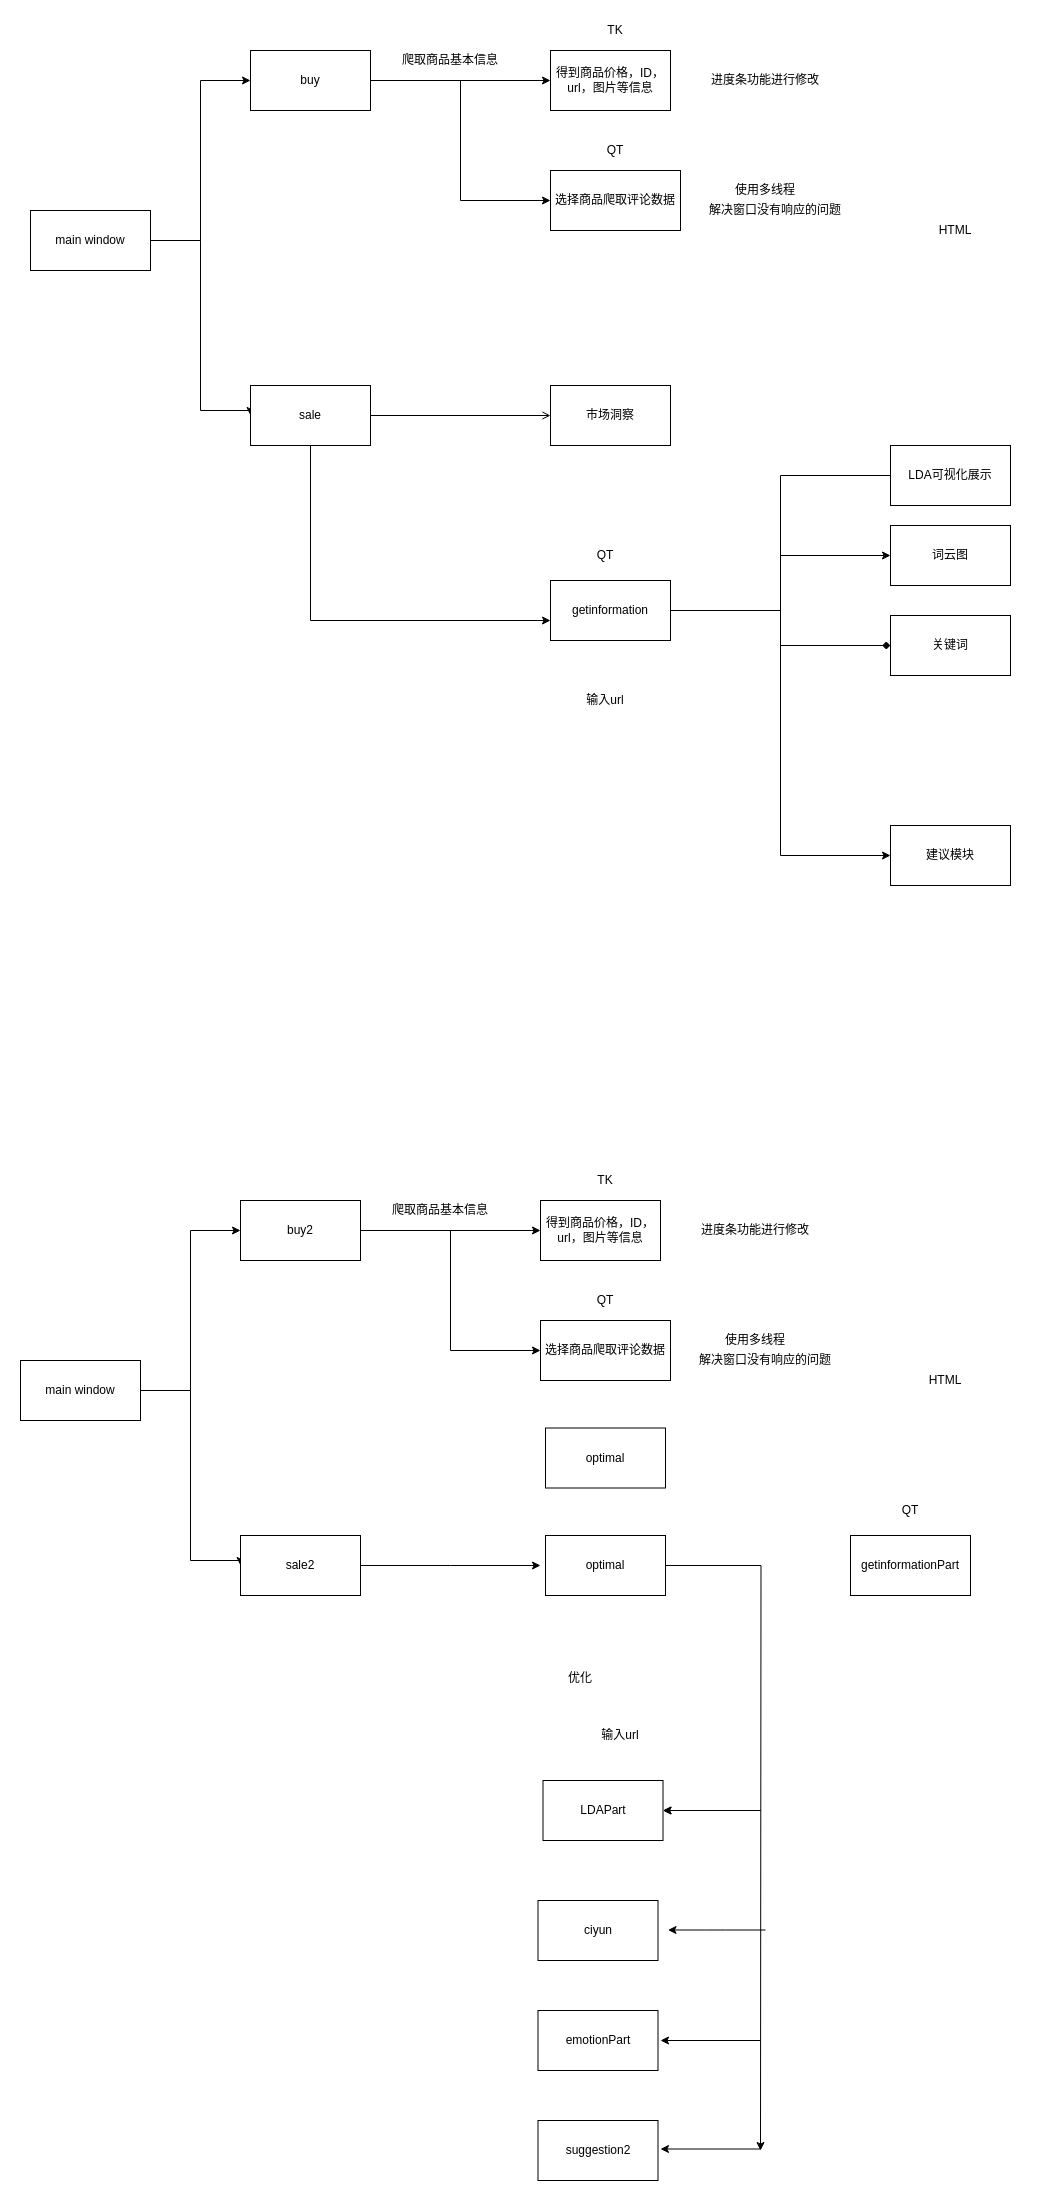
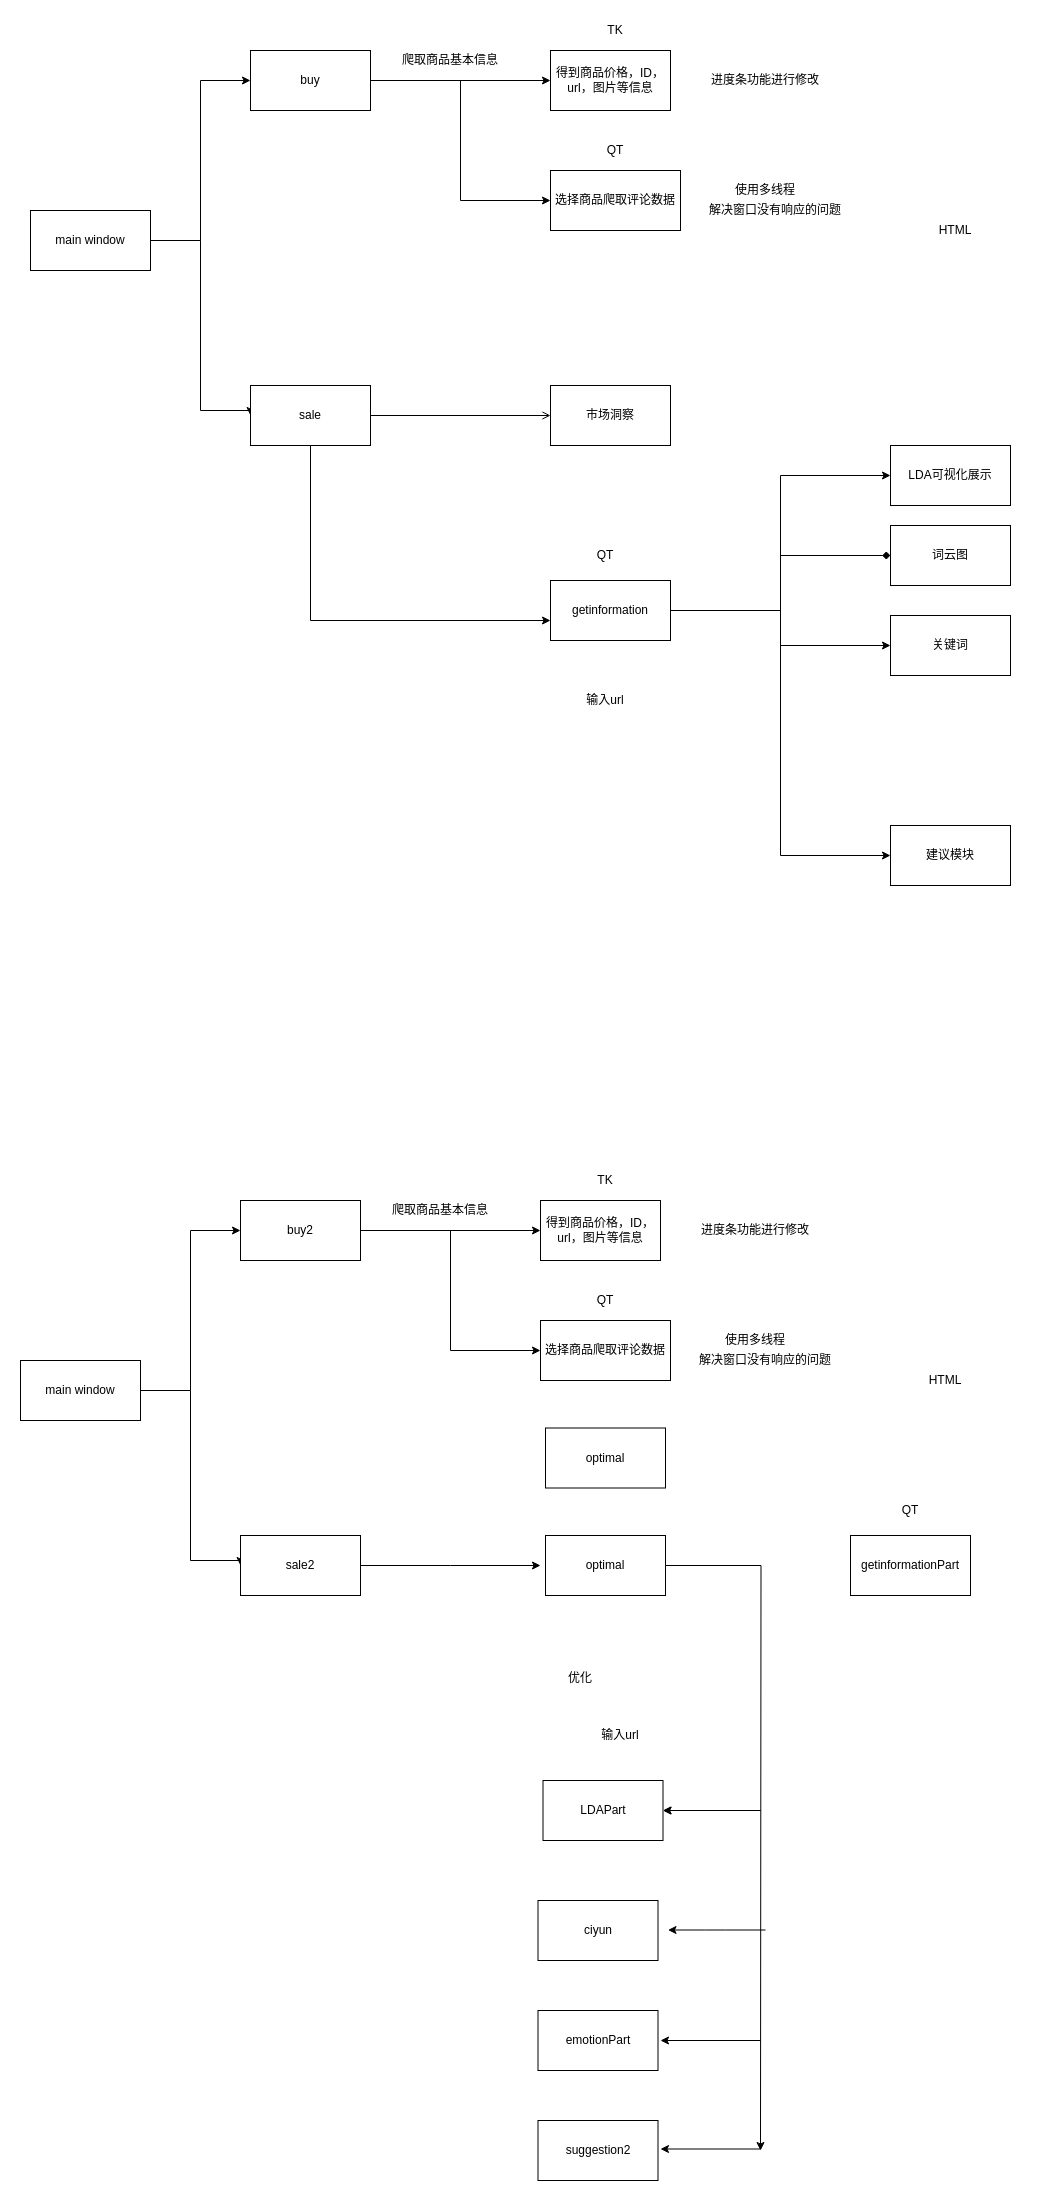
edge "LDA可视化展示" -- "getinformation": arrowhead none -> classic
edge "getinformation" -> "词云图": arrowhead classic -> diamond
edge "getinformation" -> "关键词": arrowhead diamond -> classic
